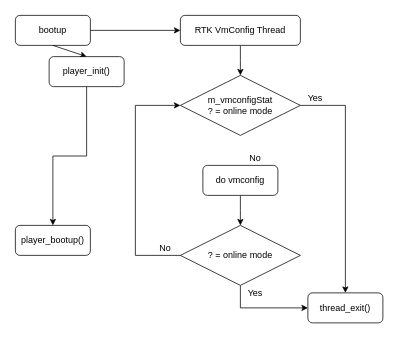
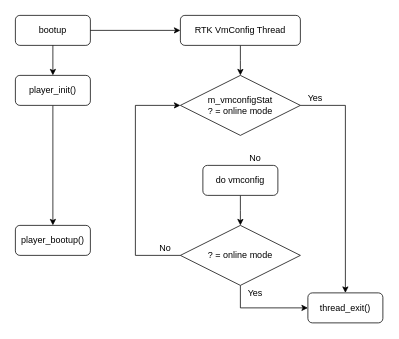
node "player_init()": moved (87, 72) -> (53, 90)
